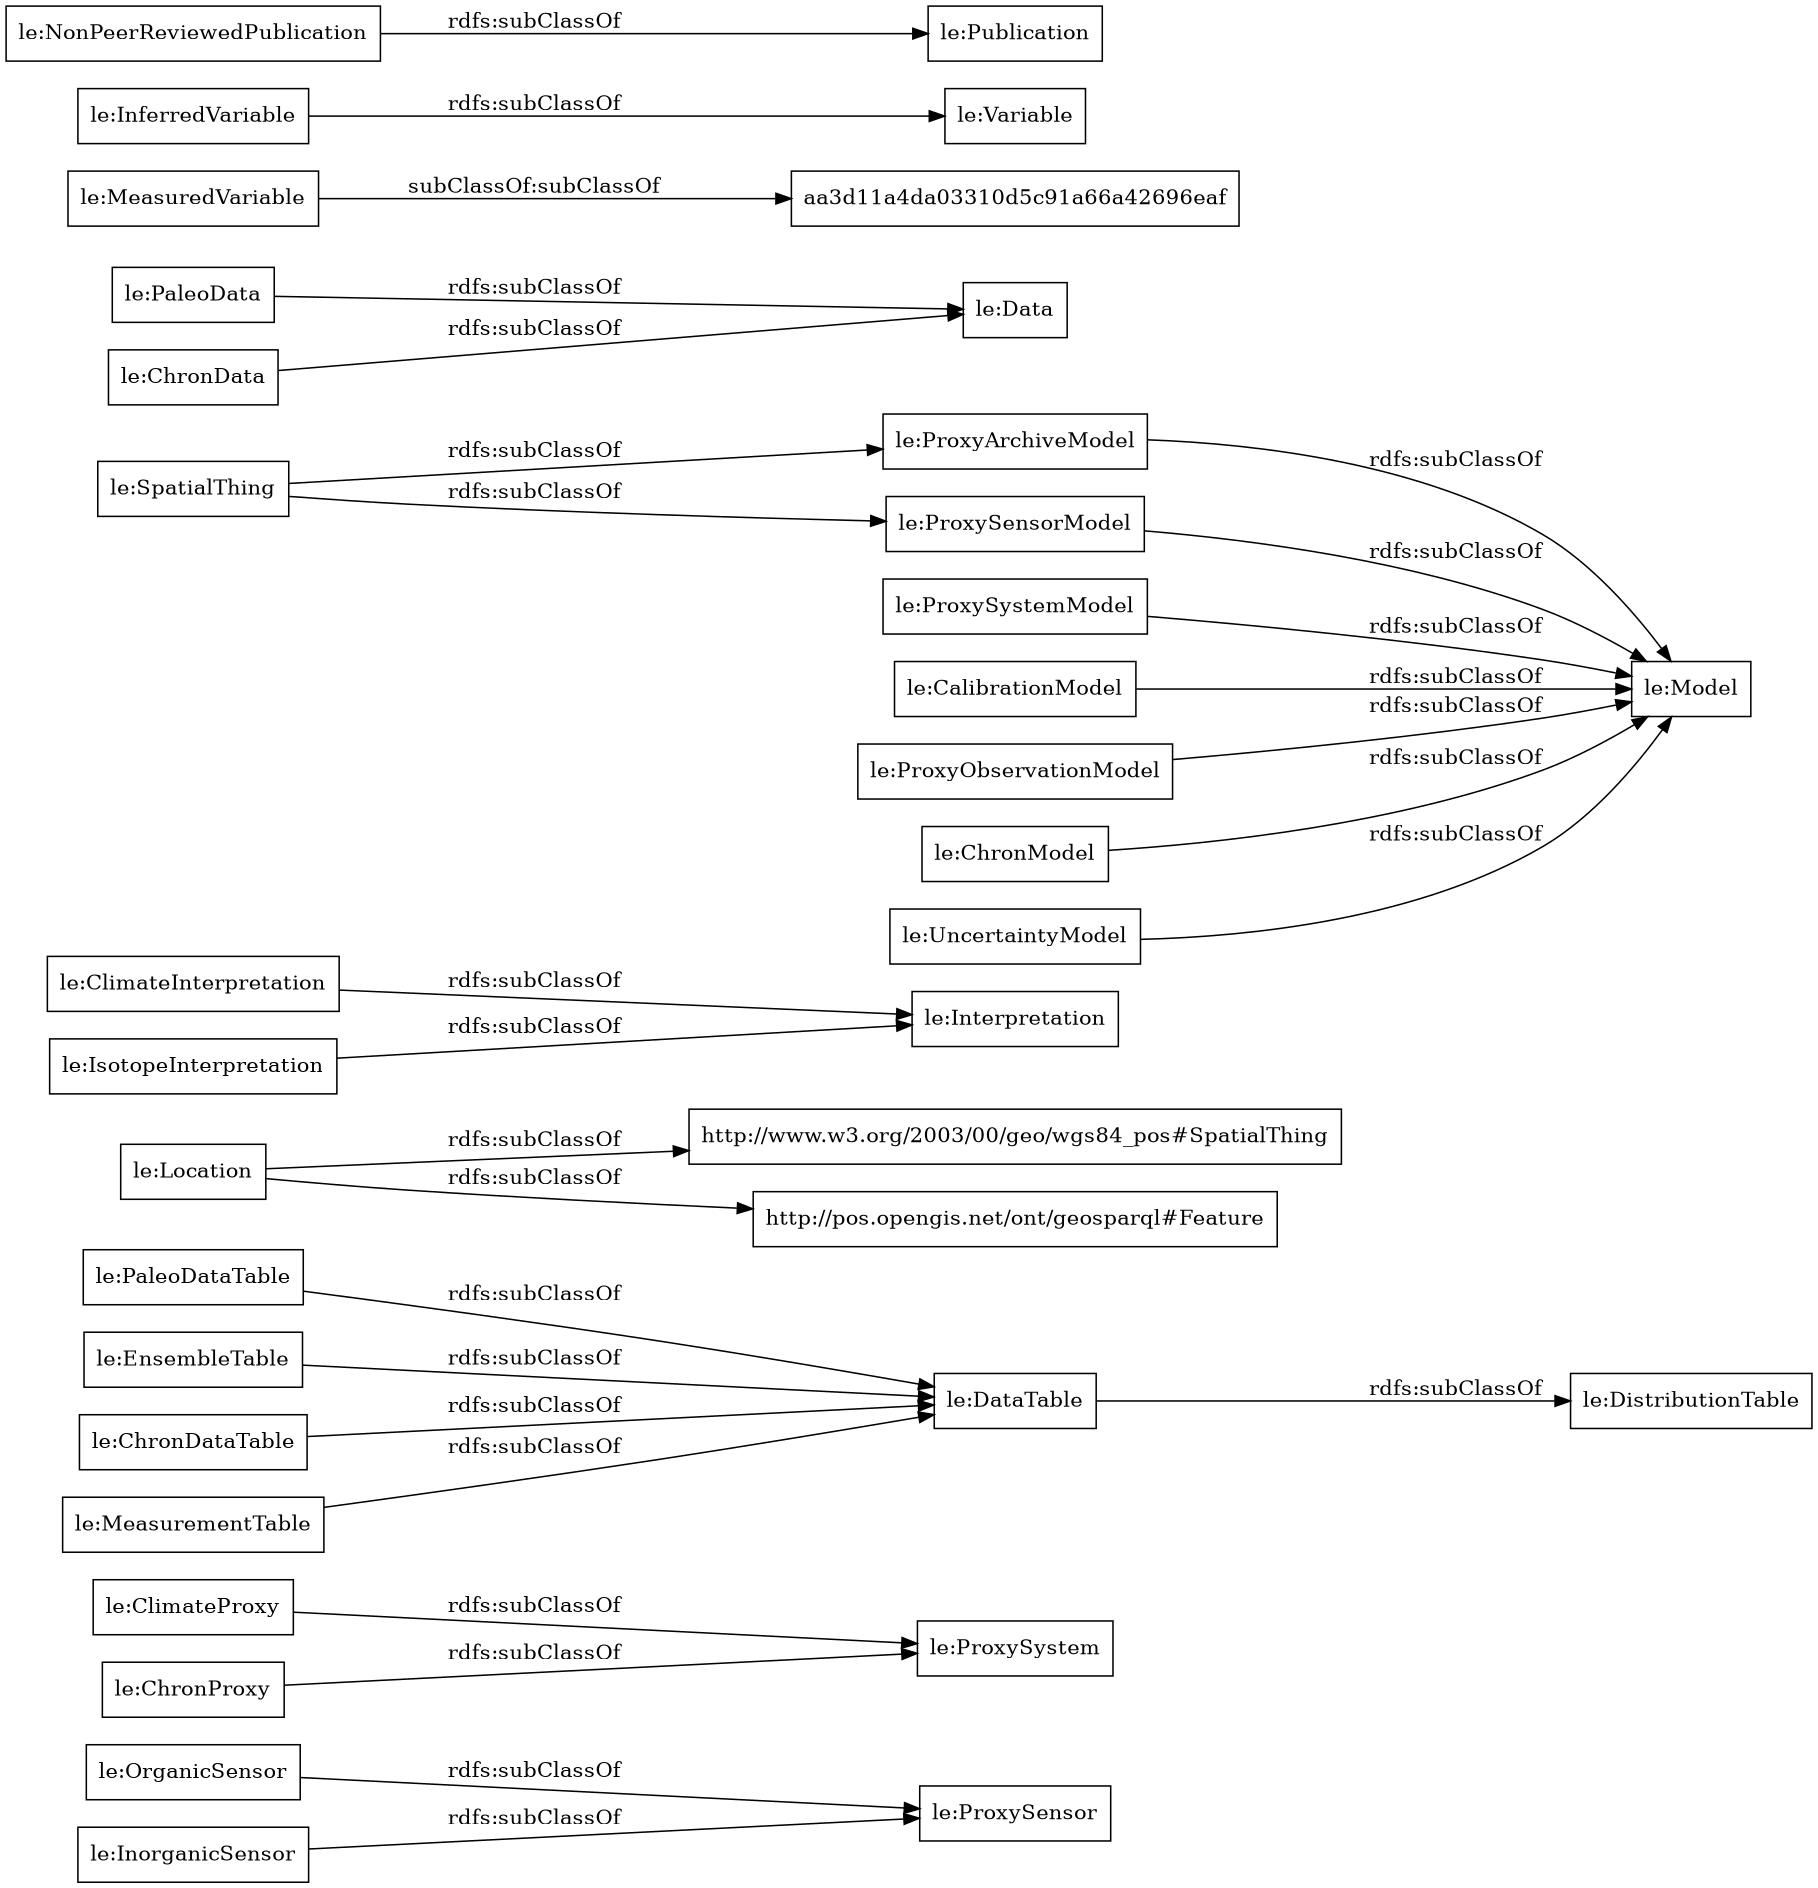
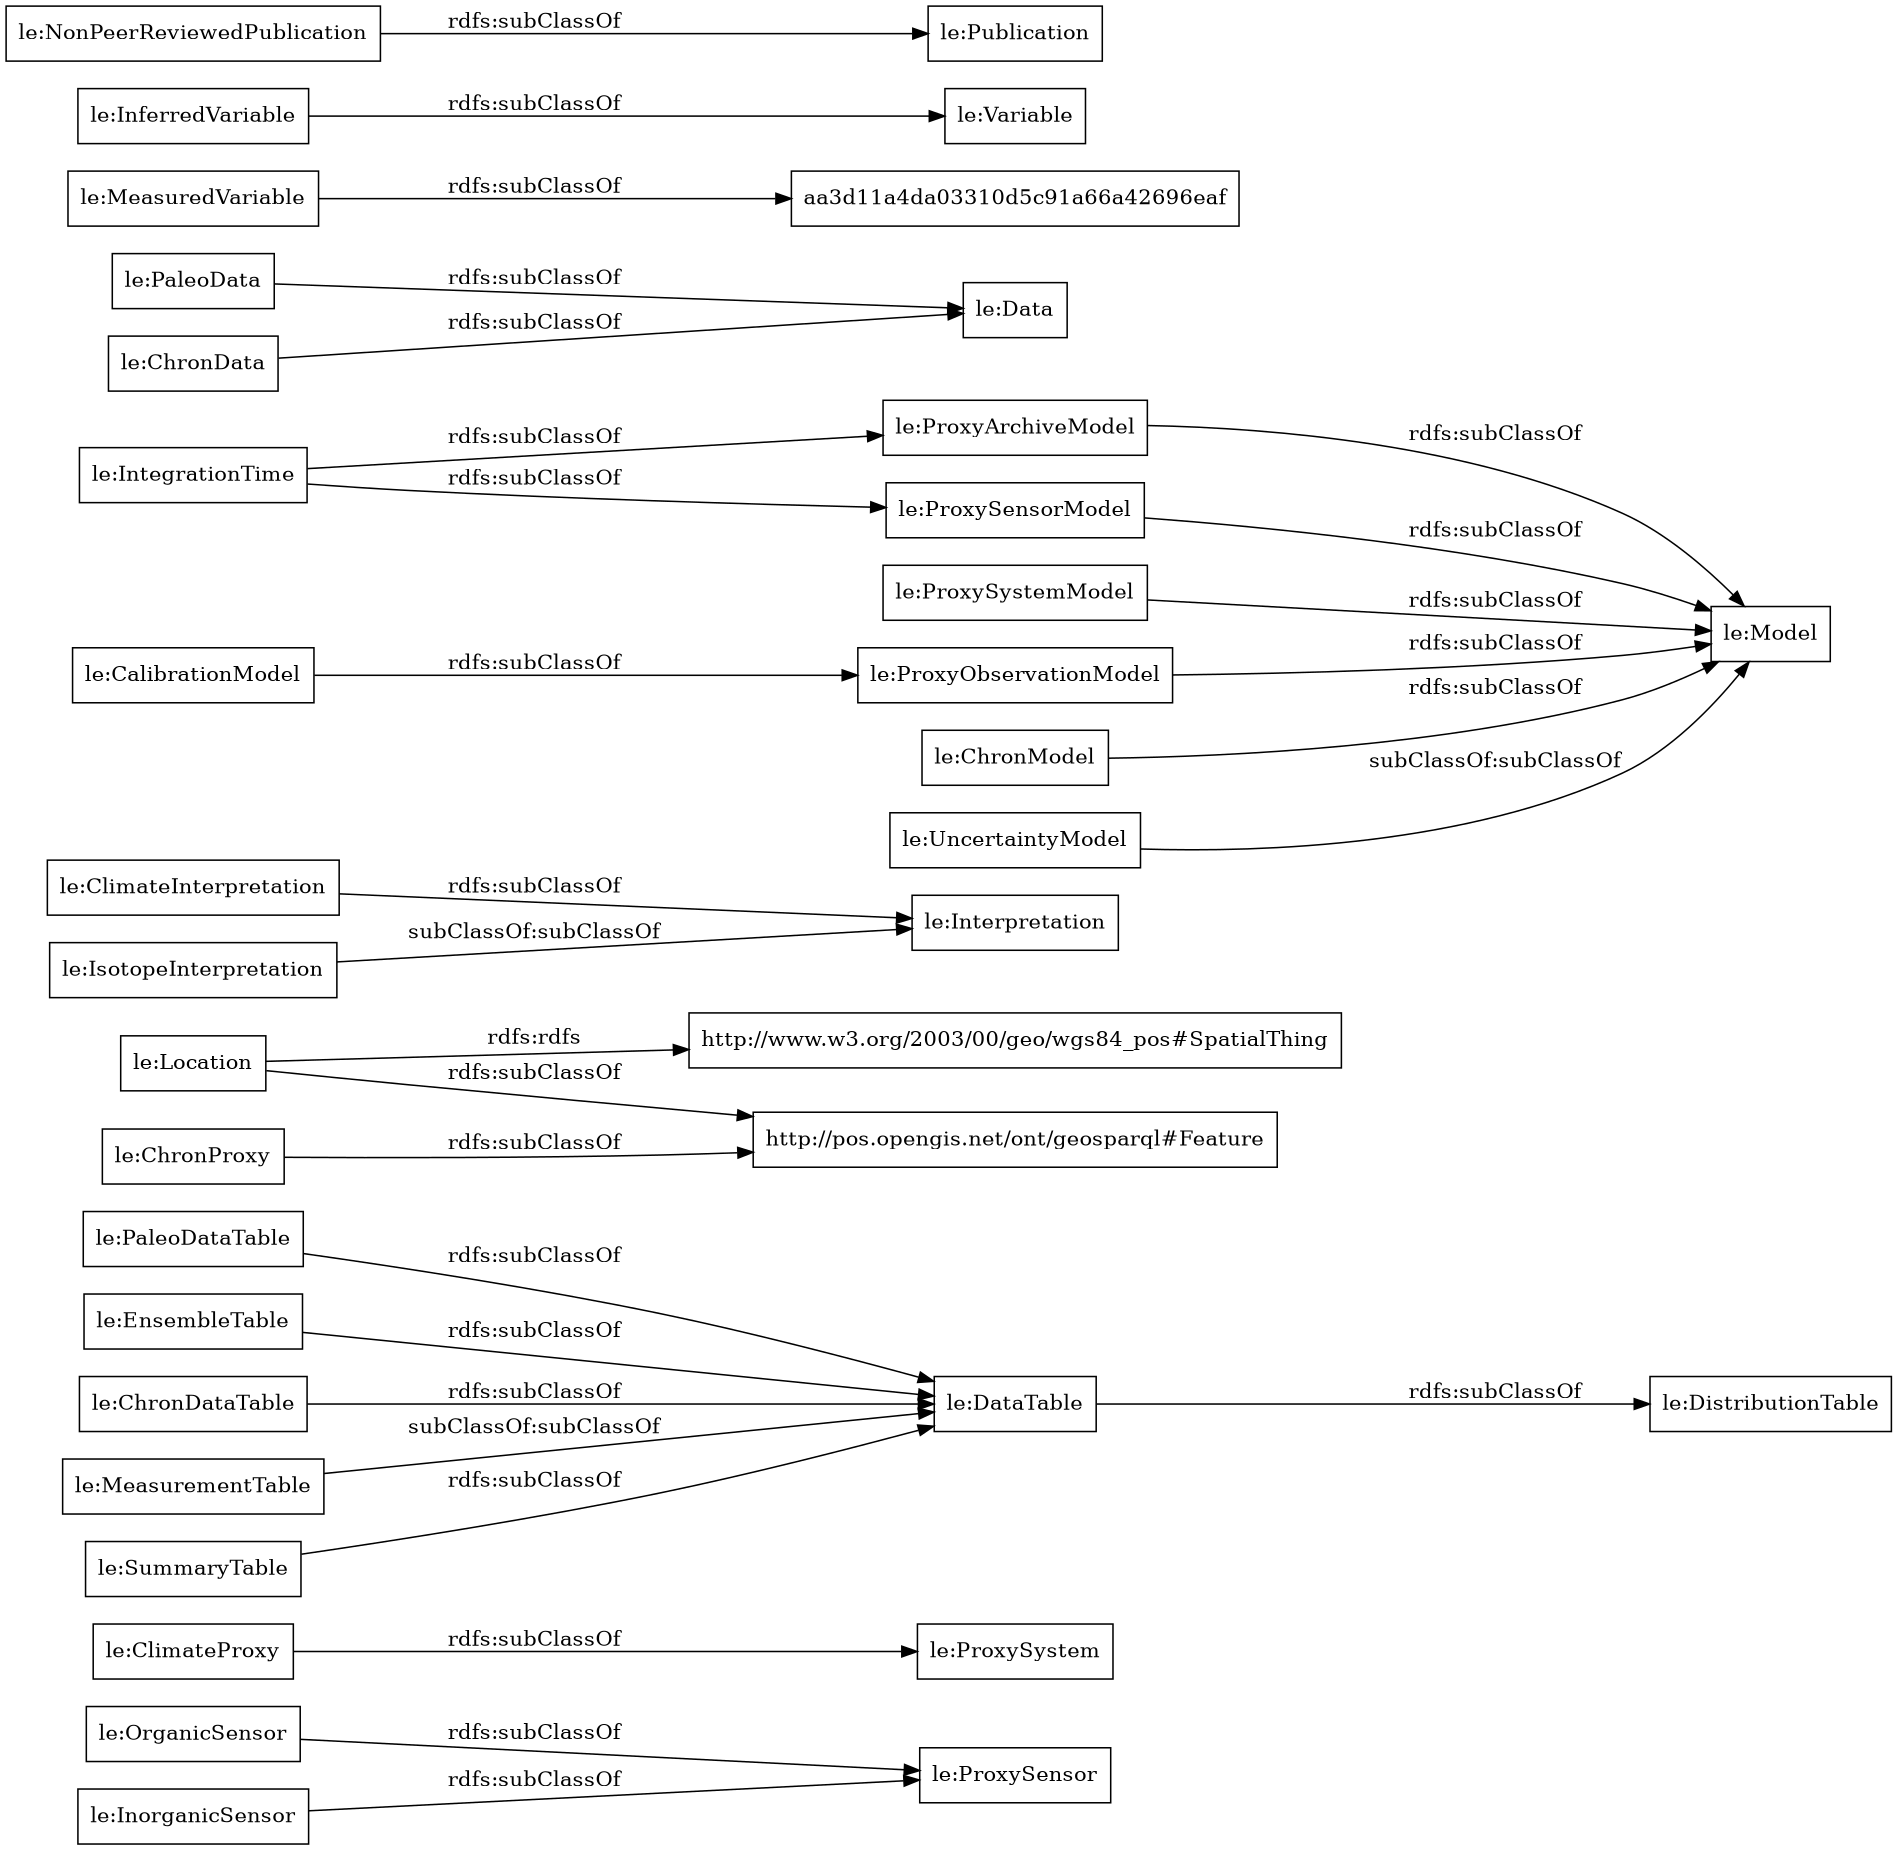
edge "le:MeasuredVariable" -> "aa3d11a4da03310d5c91a66a42696eaf": label "subClassOf:subClassOf" -> "rdfs:subClassOf"
node "le:SpatialThing": label "le:SpatialThing" -> "le:IntegrationTime"
edge "le:CalibrationModel" -> "le:Model": now "le:CalibrationModel" -> "le:ProxyObservationModel"
edge "le:UncertaintyModel" -> "le:Model": label "rdfs:subClassOf" -> "subClassOf:subClassOf"
edge "le:IsotopeInterpretation" -> "le:Interpretation": label "rdfs:subClassOf" -> "subClassOf:subClassOf"
edge "le:Location" -> "http://www.w3.org/2003/00/geo/wgs84_pos#SpatialThing": label "rdfs:subClassOf" -> "rdfs:rdfs"
edge "le:MeasurementTable" -> "le:DataTable": label "rdfs:subClassOf" -> "subClassOf:subClassOf"
node "le:SummaryTable": added
edge "le:ChronProxy" -> "le:ProxySystem": now "le:ChronProxy" -> "http://pos.opengis.net/ont/geosparql#Feature"
